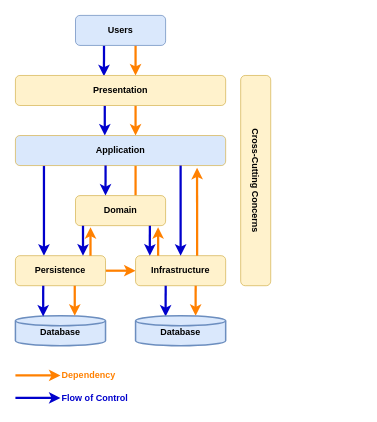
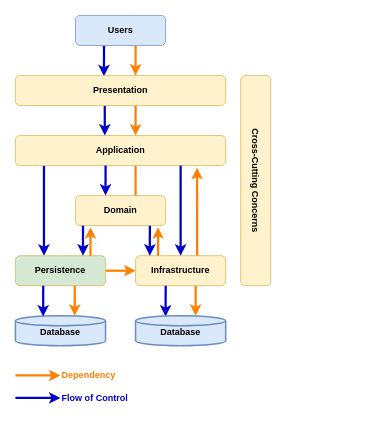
node "Application": fillcolor #dae8fc -> #fff2cc
node "Persistence": fillcolor #fff2cc -> #d5e8d4
